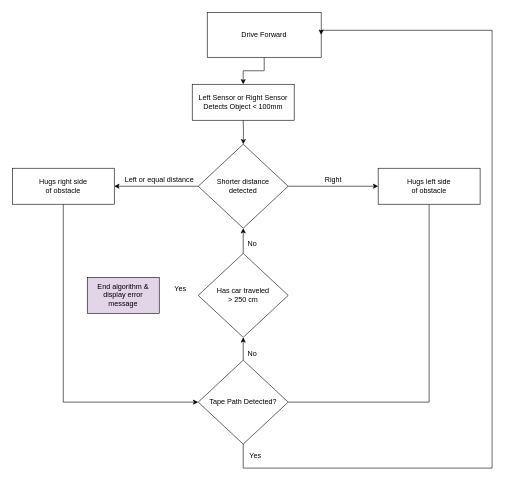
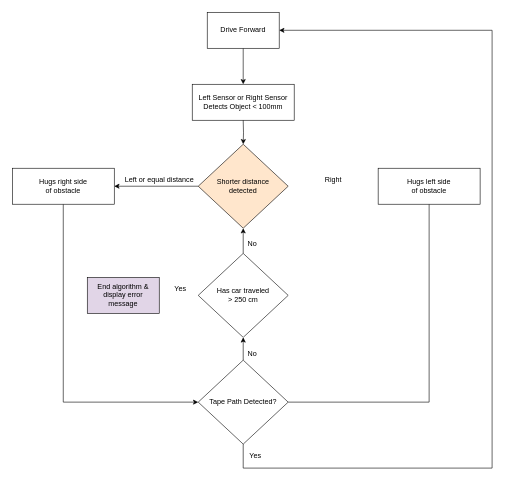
node "Drive Forward": size 114x45 -> 72x36
node "Shorter distance detected": fillcolor #ffffff -> #ffe6cc
edge "Shorter distance detected" -> "Hugs left side of obstacle": removed
